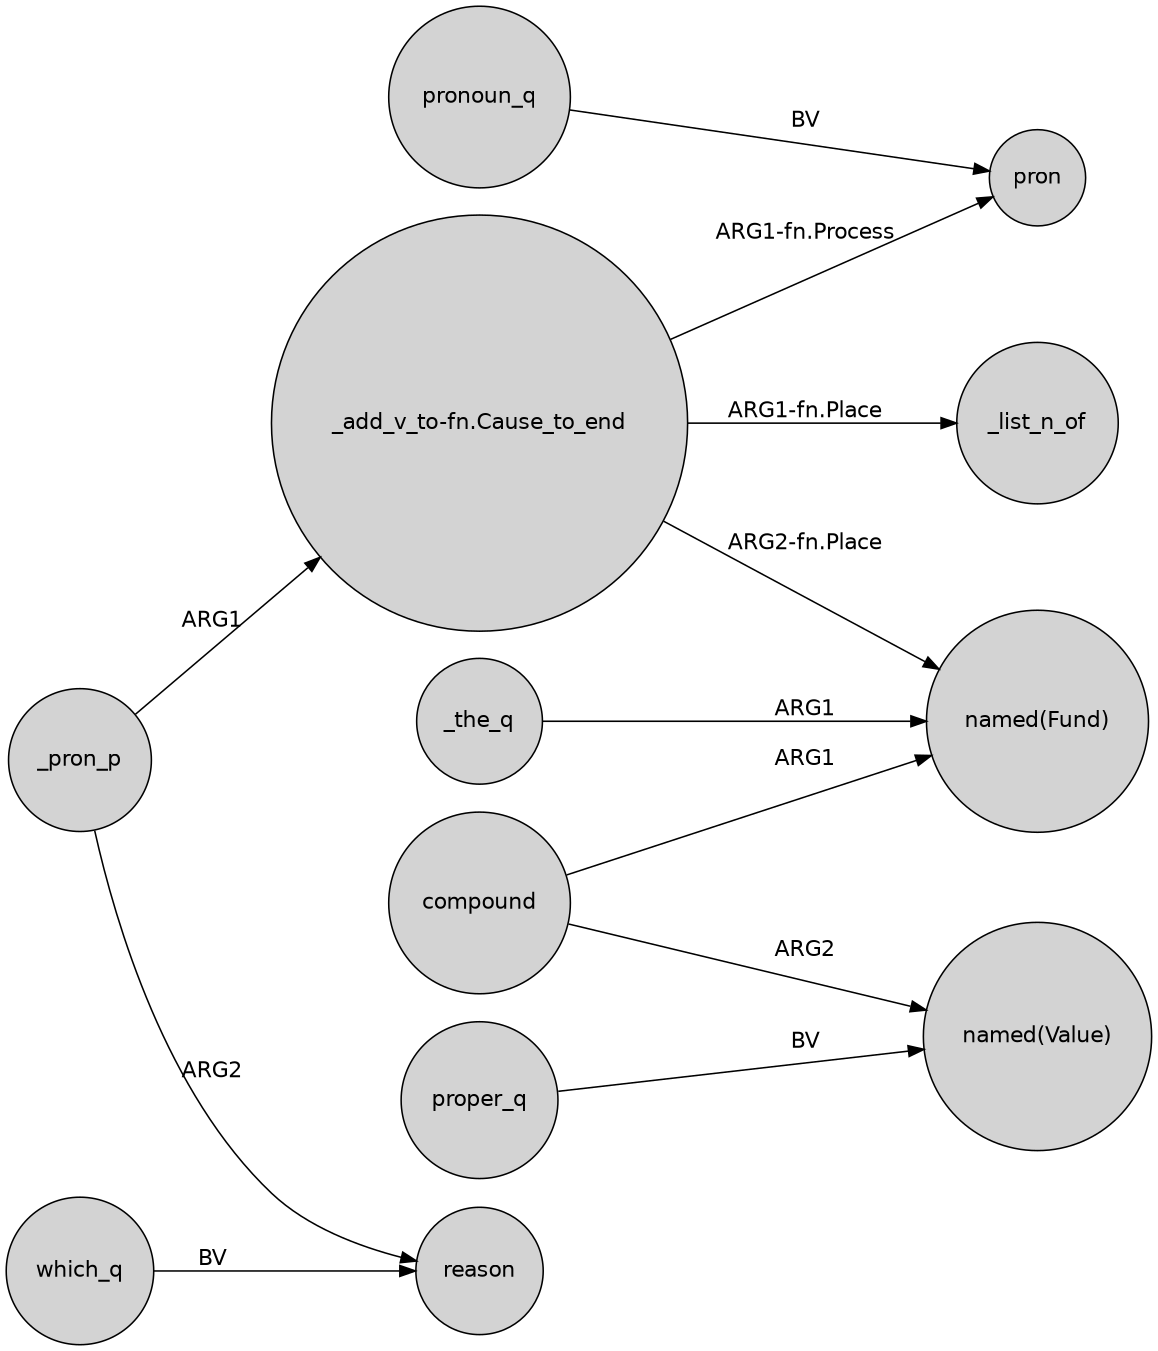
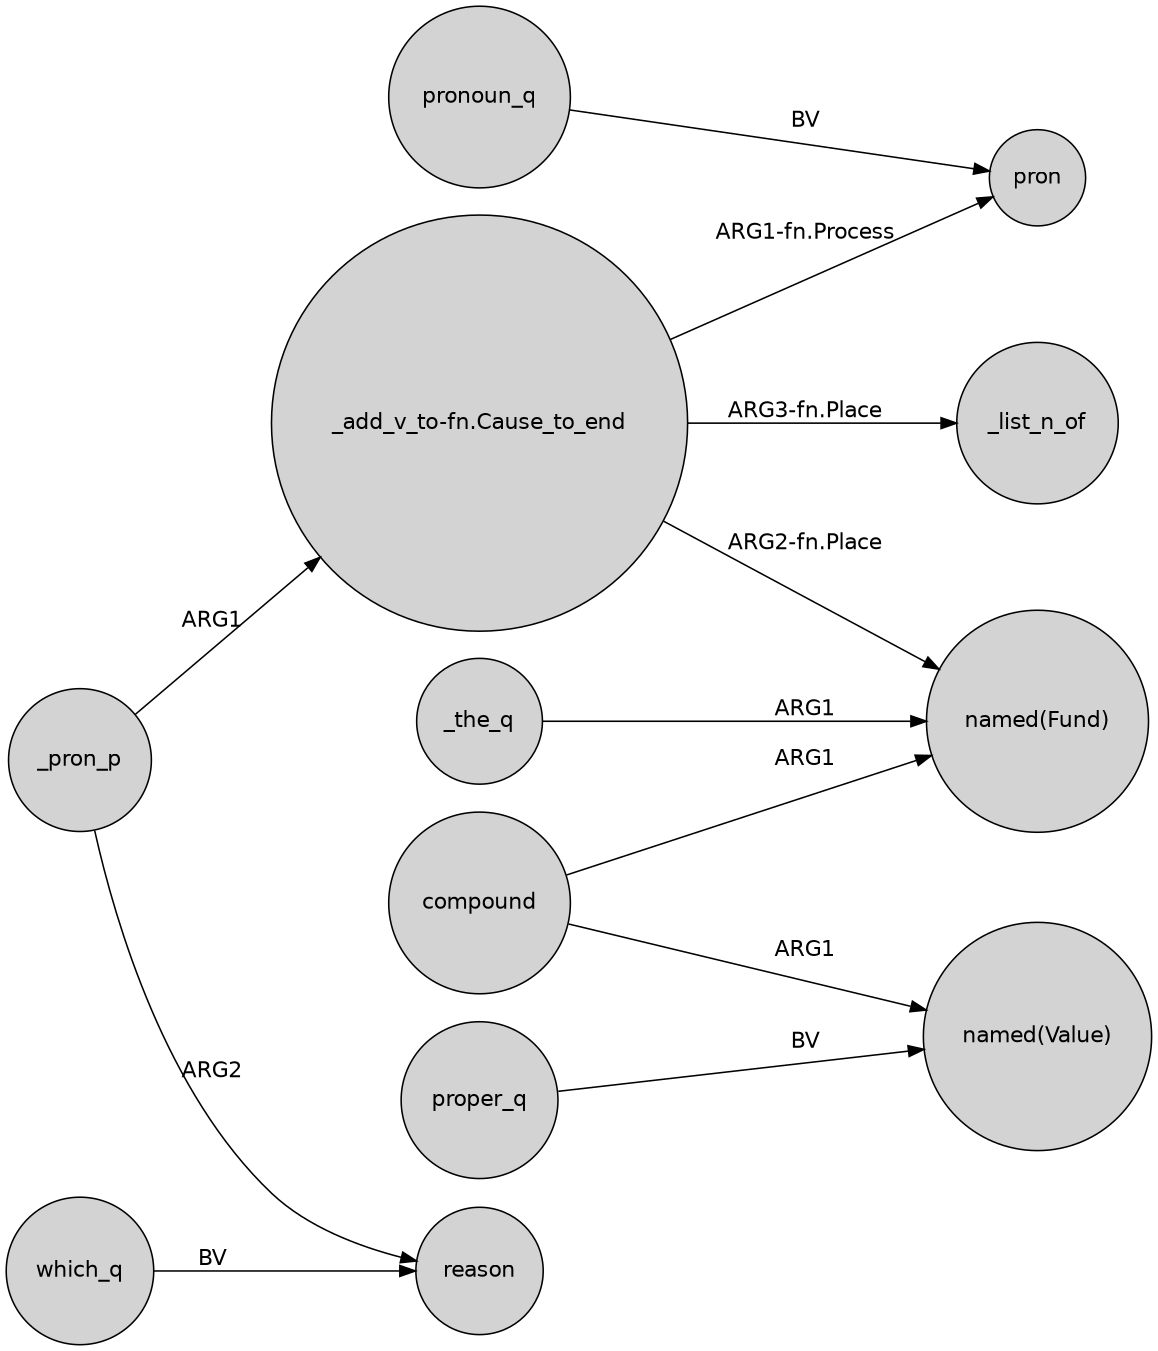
edge "_add_v_to-fn.Cause_to_end" -> "_list_n_of": label "ARG1-fn.Place" -> "ARG3-fn.Place"
edge "compound" -> "named(Value)": label "ARG2" -> "ARG1"
